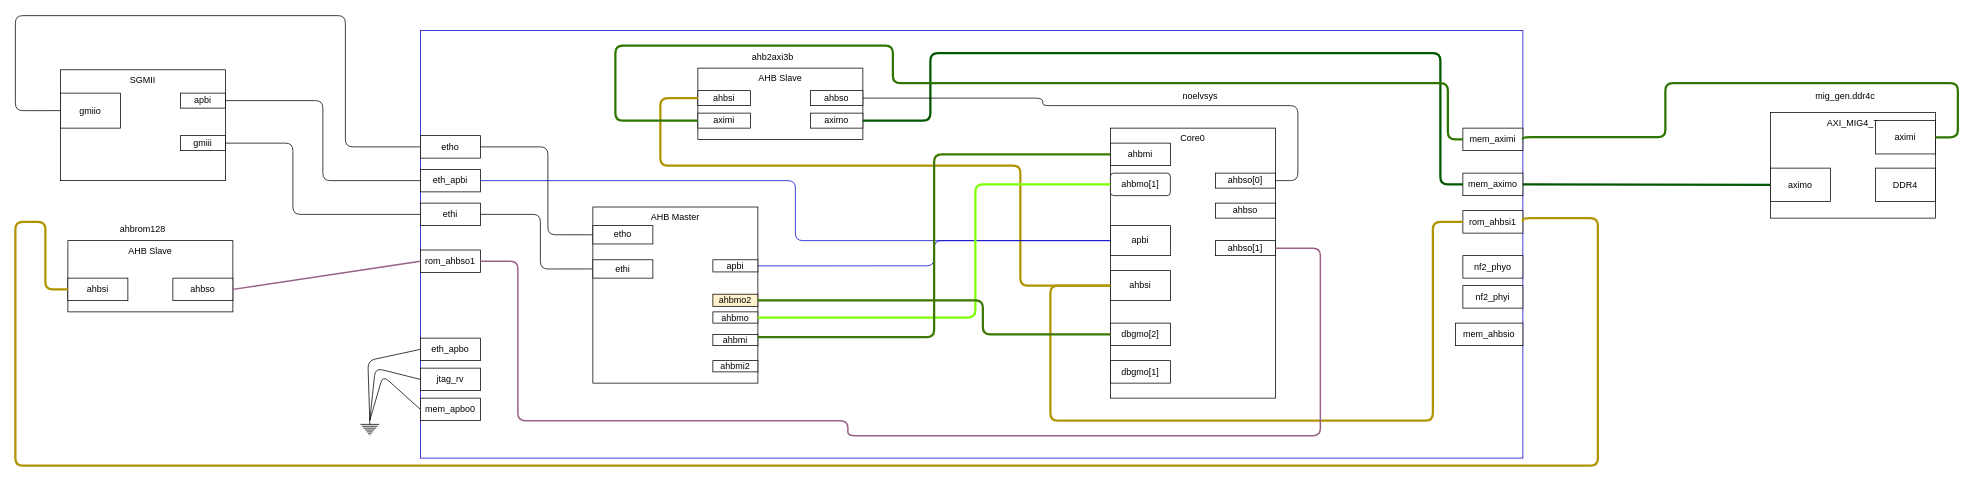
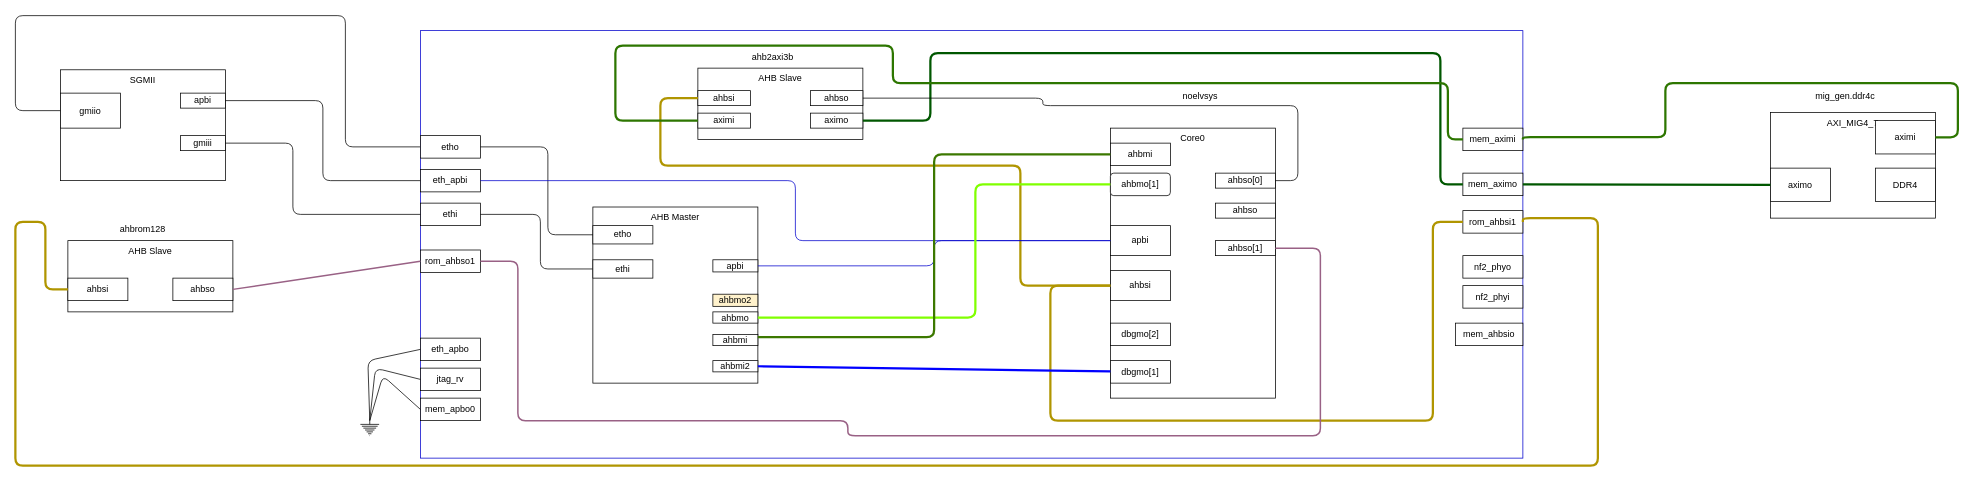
edge "ahbmo2" -- "dbgmo[2]": removed
edge "ahbmi2" -- "dbgmo[1]": added
